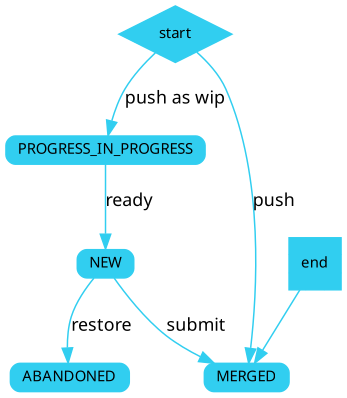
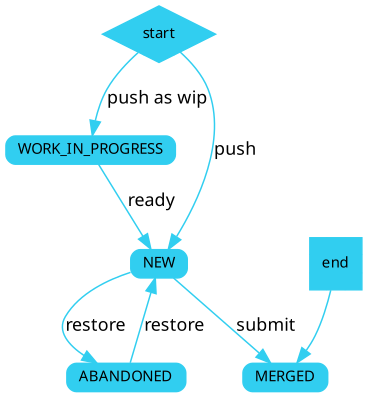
node "PROGRESS_IN_PROGRESS": label "PROGRESS_IN_PROGRESS" -> "WORK_IN_PROGRESS"
edge "start" -> "MERGED": now "start" -> "NEW"
edge "ABANDONED" -> "NEW": added, label "restore"
